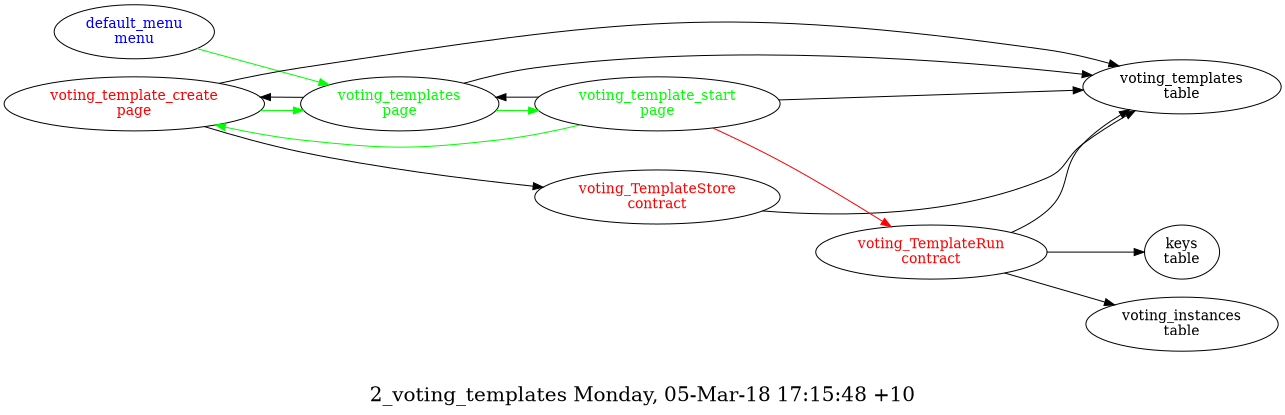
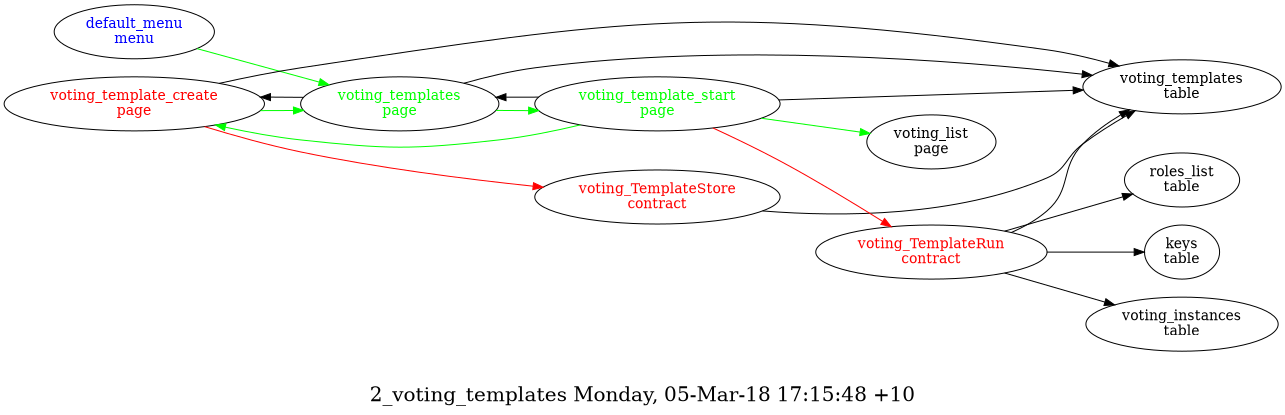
node "voting_list page": added
edge "voting_template_create page" -> "voting_TemplateStore contract": color black -> red
node "roles_list table": added
